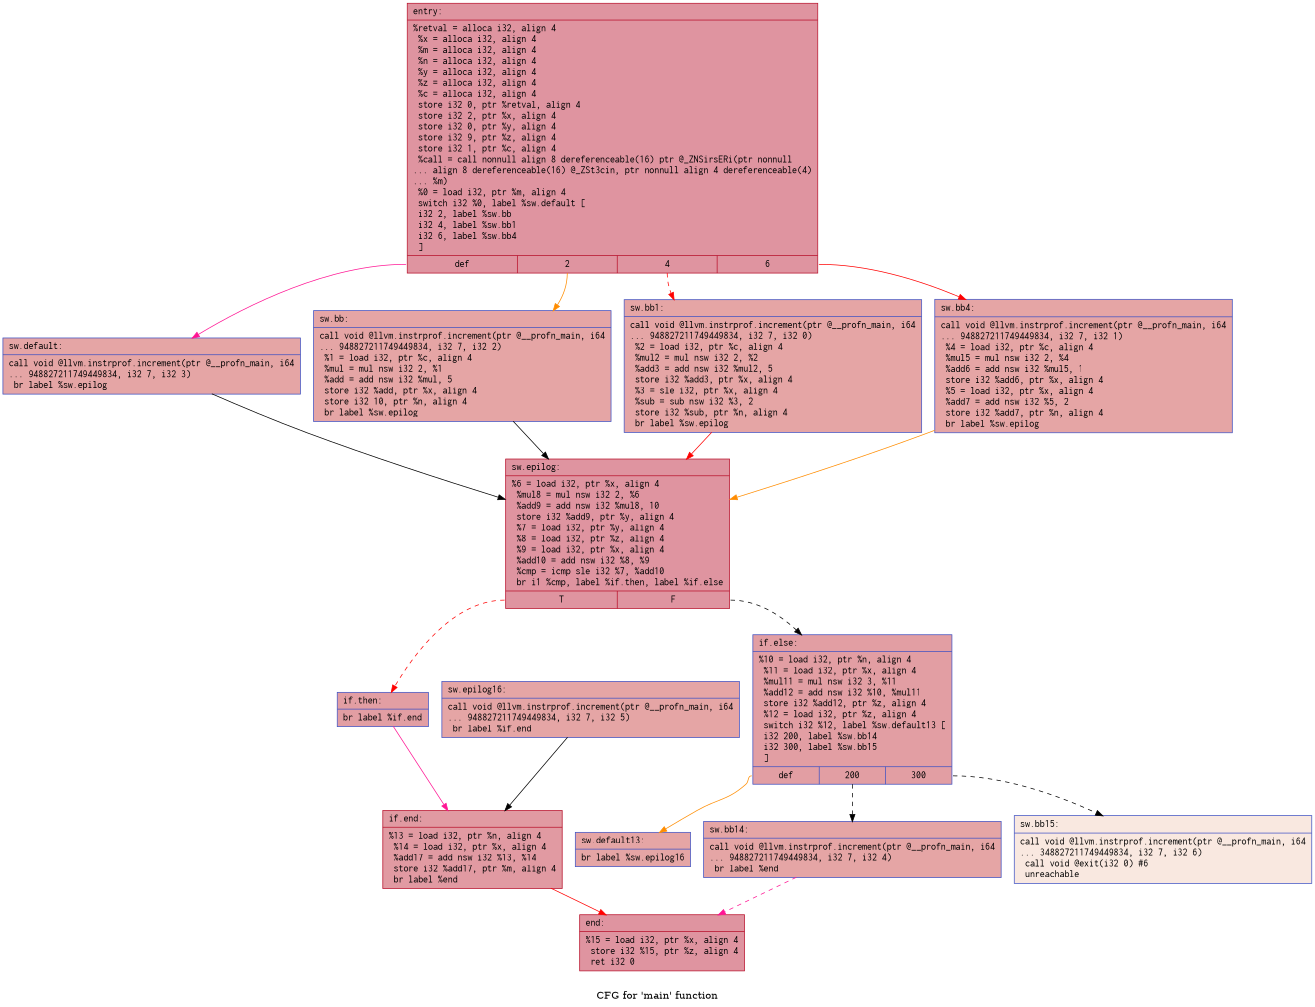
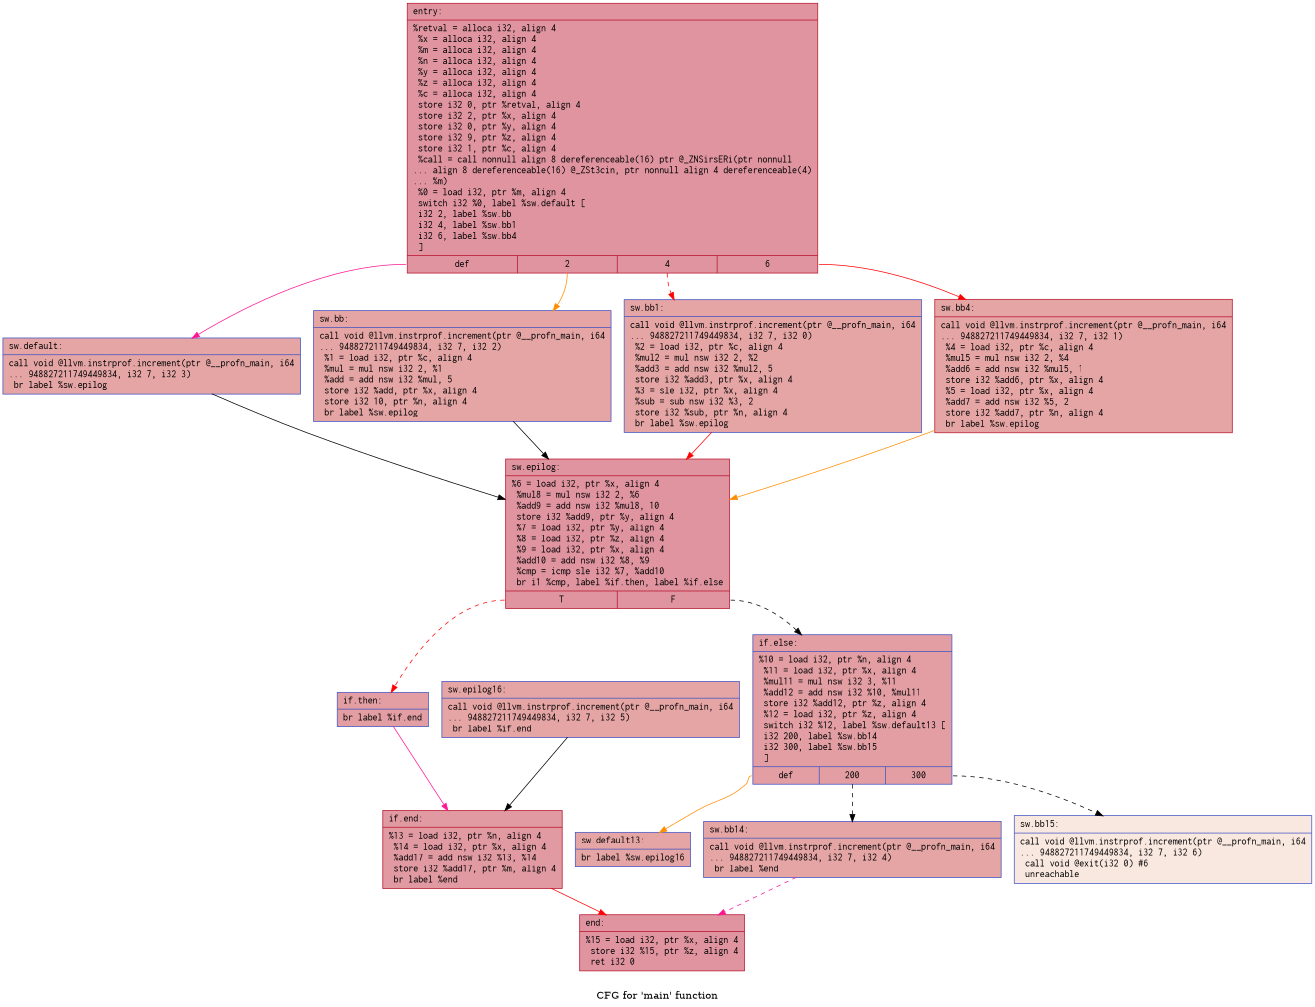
node "sw.bb4:": color #3d50c3ff -> #b70d28ff
node "sw.bb15:": text "... 348827211749449834, i32 7, i32 6)" -> "... 948827211749449834, i32 7, i32 6)"
